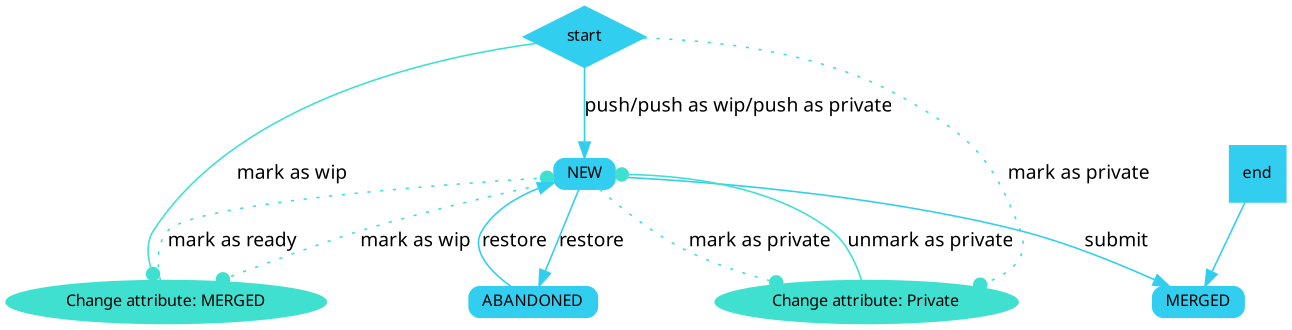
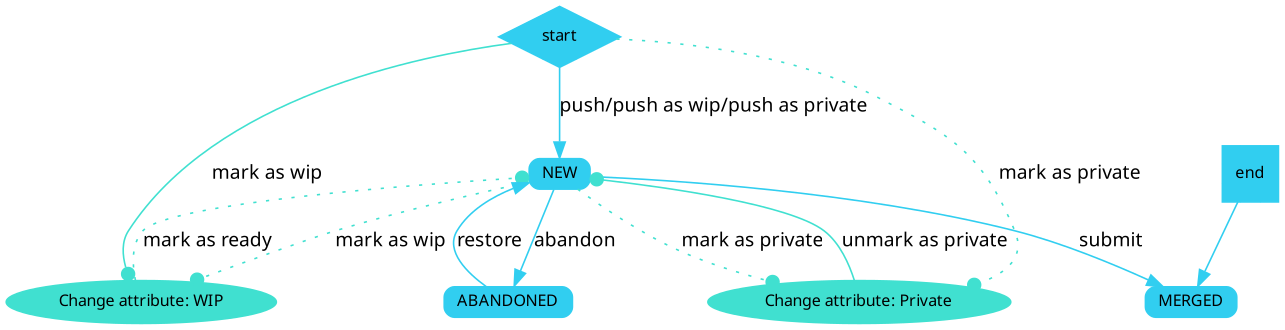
edge "NEW" -> "ABANDONED": label "restore" -> "abandon"
node "Change attribute: MERGED": label "Change attribute: MERGED" -> "Change attribute: WIP"
